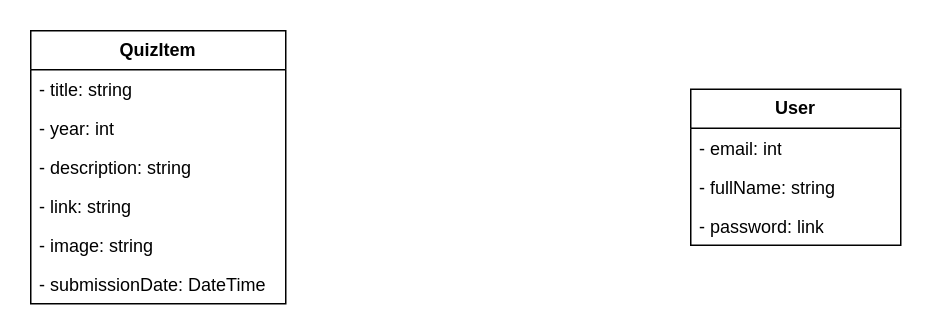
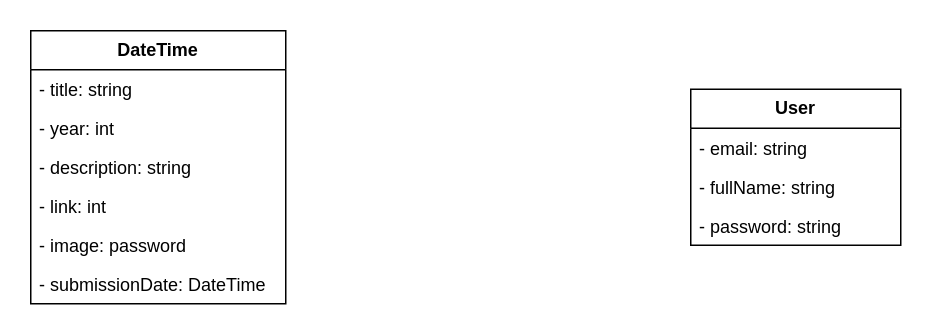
node "QuizItem": label "QuizItem" -> "DateTime"
node "- email: int": label "- email: int" -> "- email: string"
node "- link: string": label "- link: string" -> "- link: int"
node "- password: link": label "- password: link" -> "- password: string"
node "- image: string": label "- image: string" -> "- image: password"
